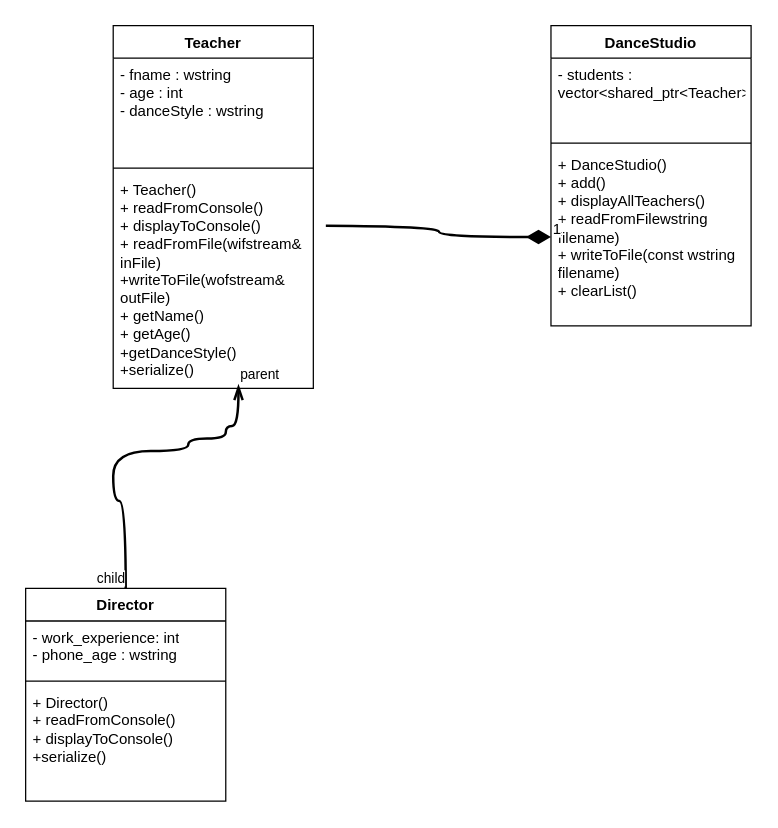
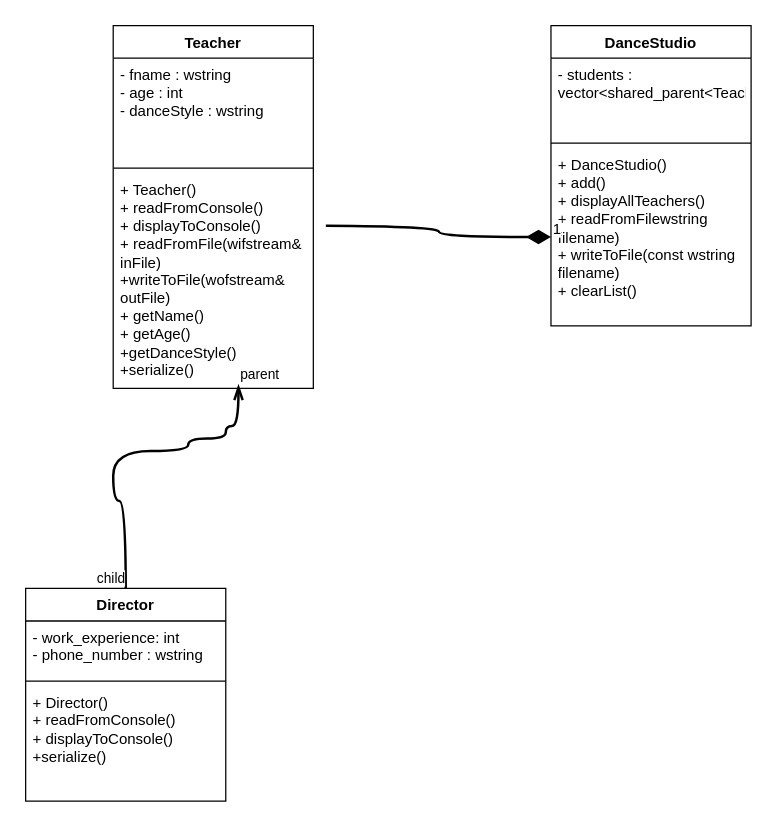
node "- students : vector<shared_ptr<Teacher>>": label "- students : vector<shared_ptr<Teacher>>" -> "- students : vector<shared_parent<Teacher>>"
node "- work_experience: int - phone_age : wstring": label "- work_experience: int - phone_age : wstring" -> "- work_experience: int - phone_number : wstring"
